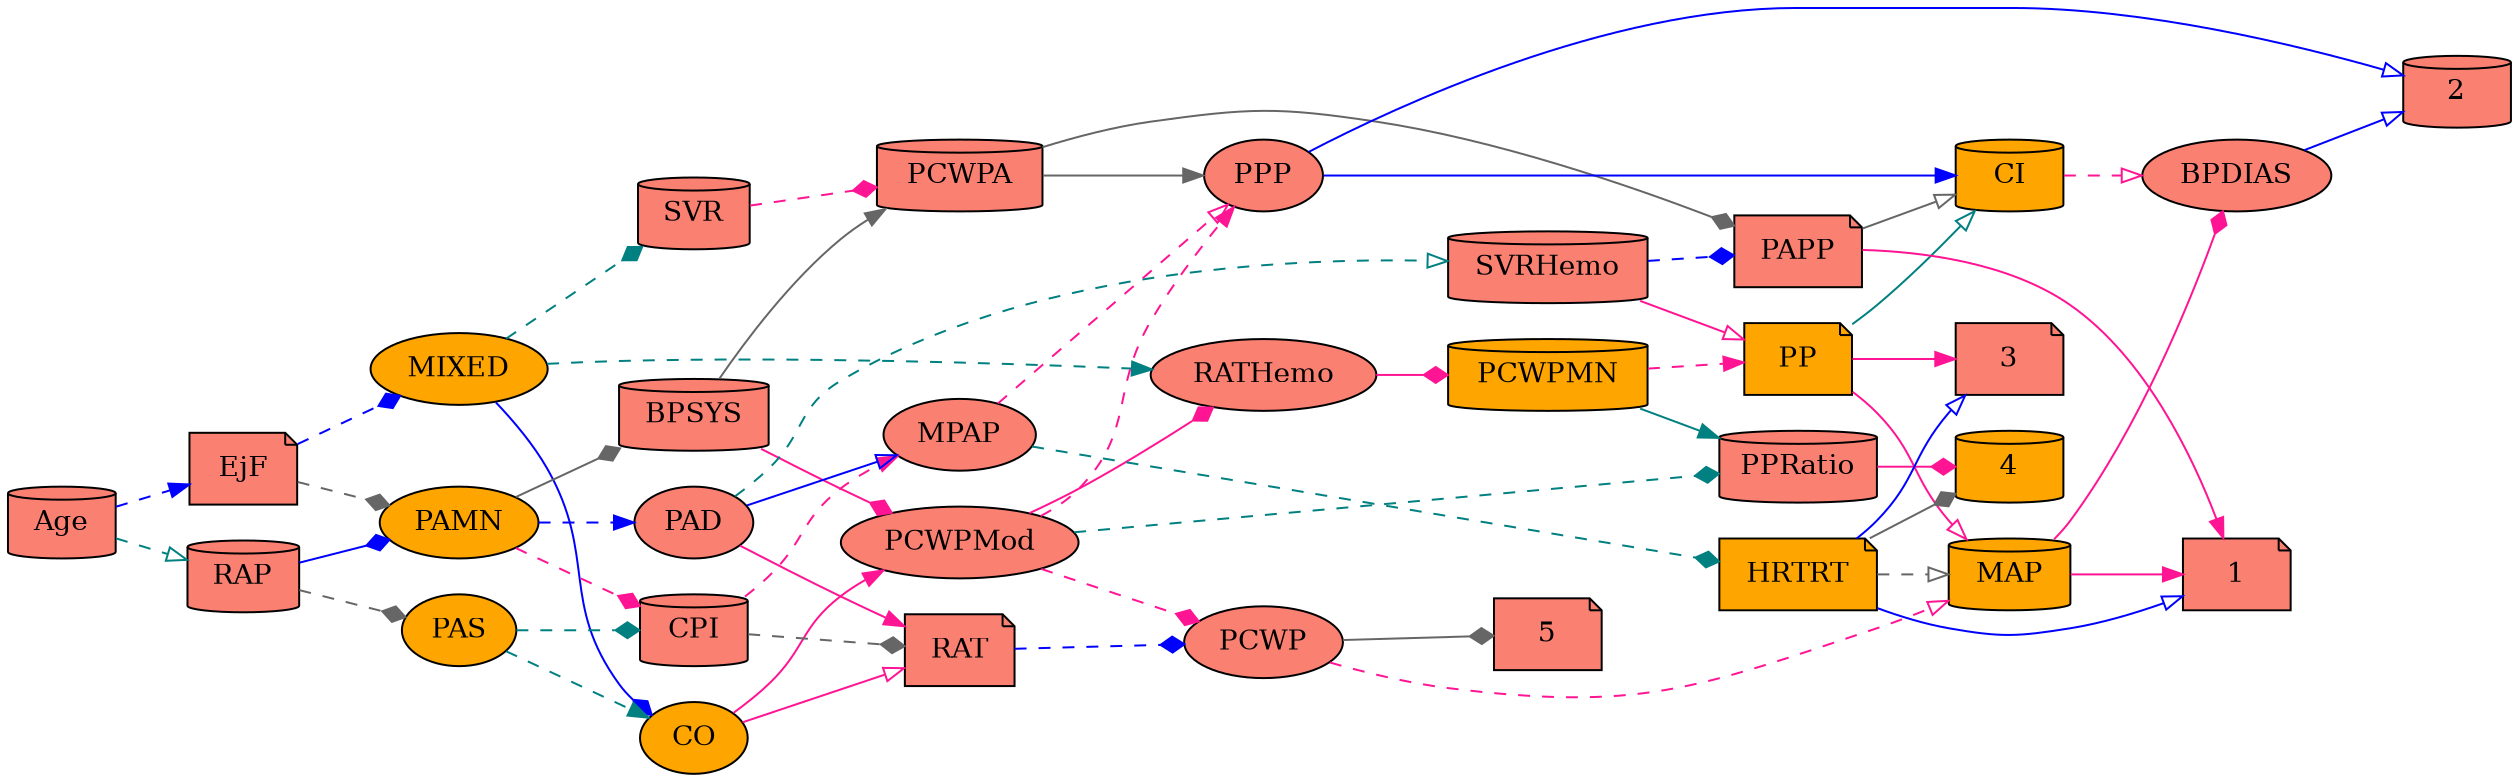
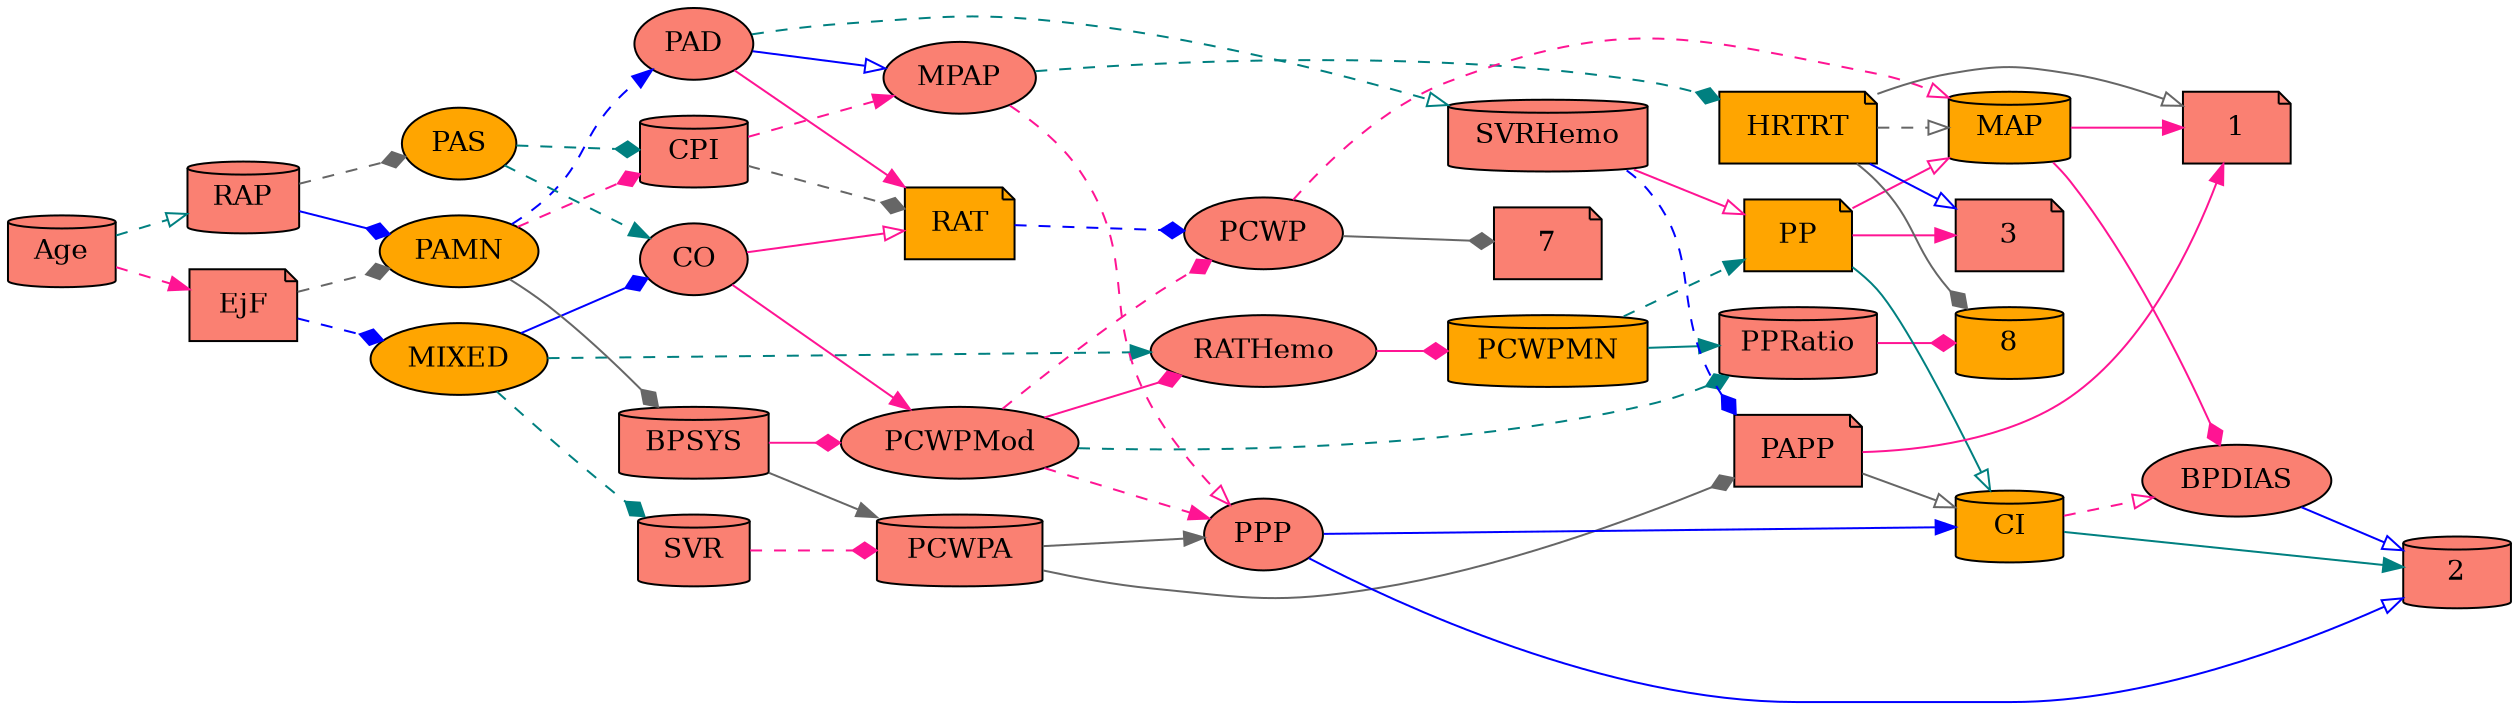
edge "PCWPMN" -> "PP": color deeppink -> teal
node "4": label "4" -> "8"
edge "Age" -> "EjF": color blue -> deeppink
edge "CI" -> "2": added
node "5": label "5" -> "7"
edge "HRTRT" -> "1": color blue -> gray40
node "RAT": fillcolor salmon -> orange
node "CO": fillcolor orange -> salmon
